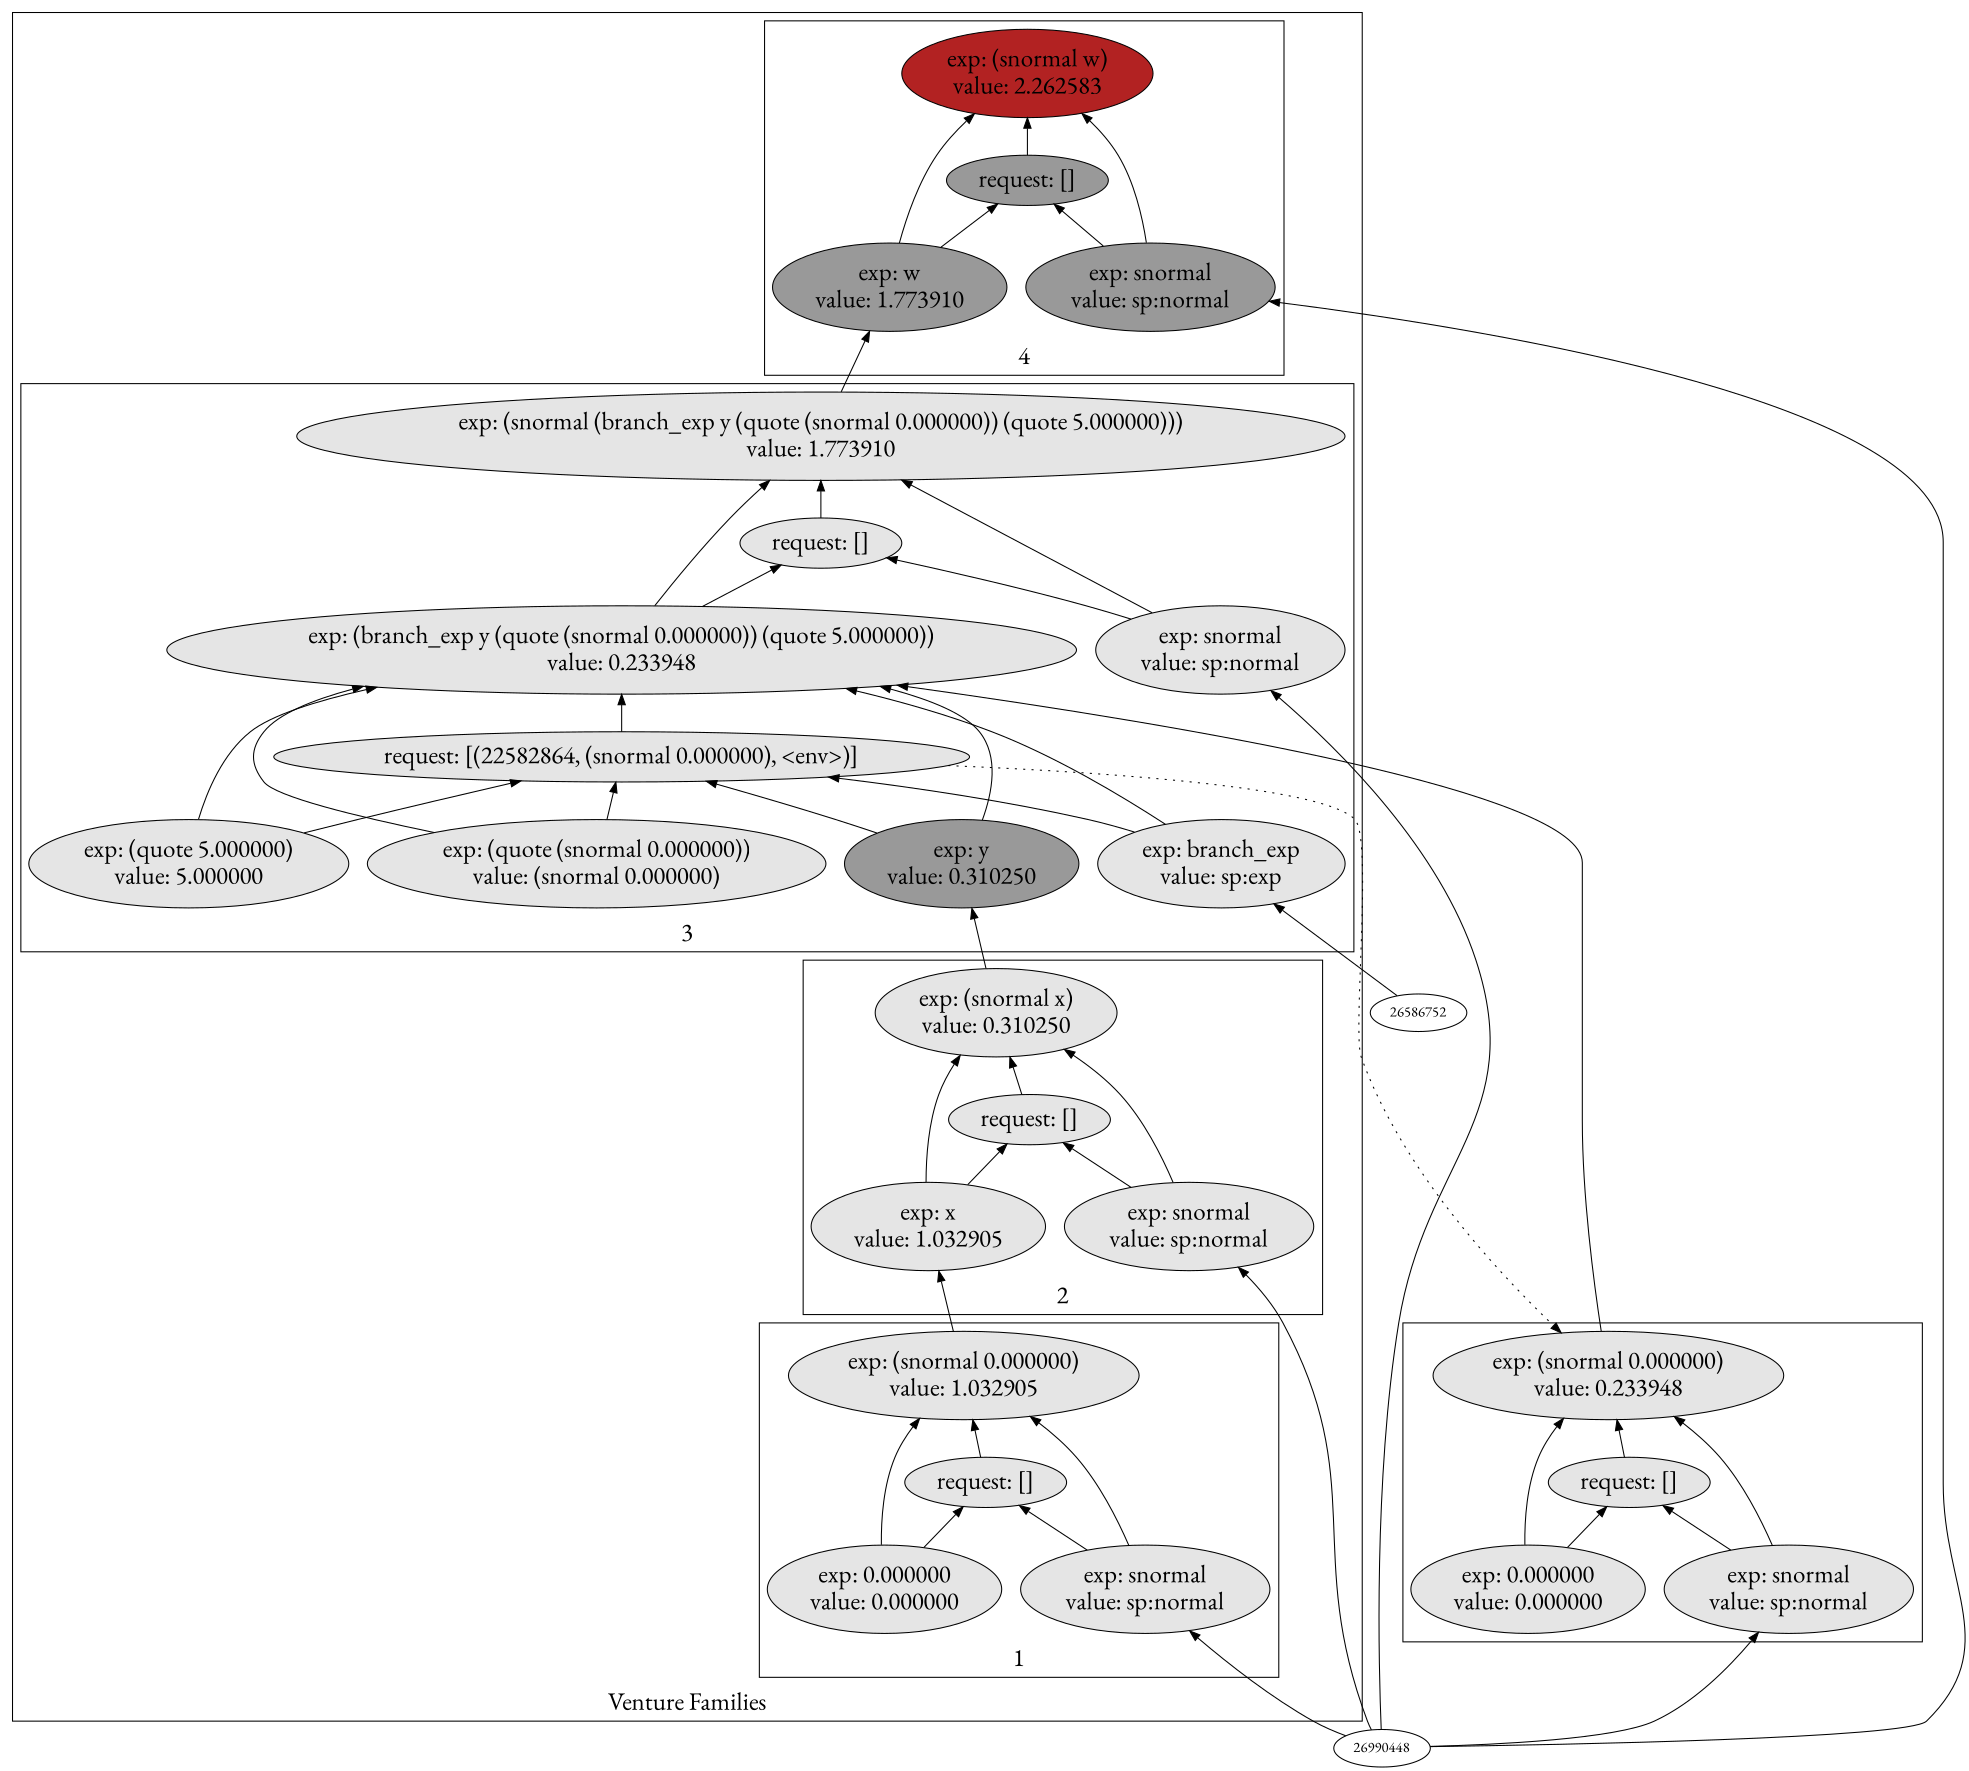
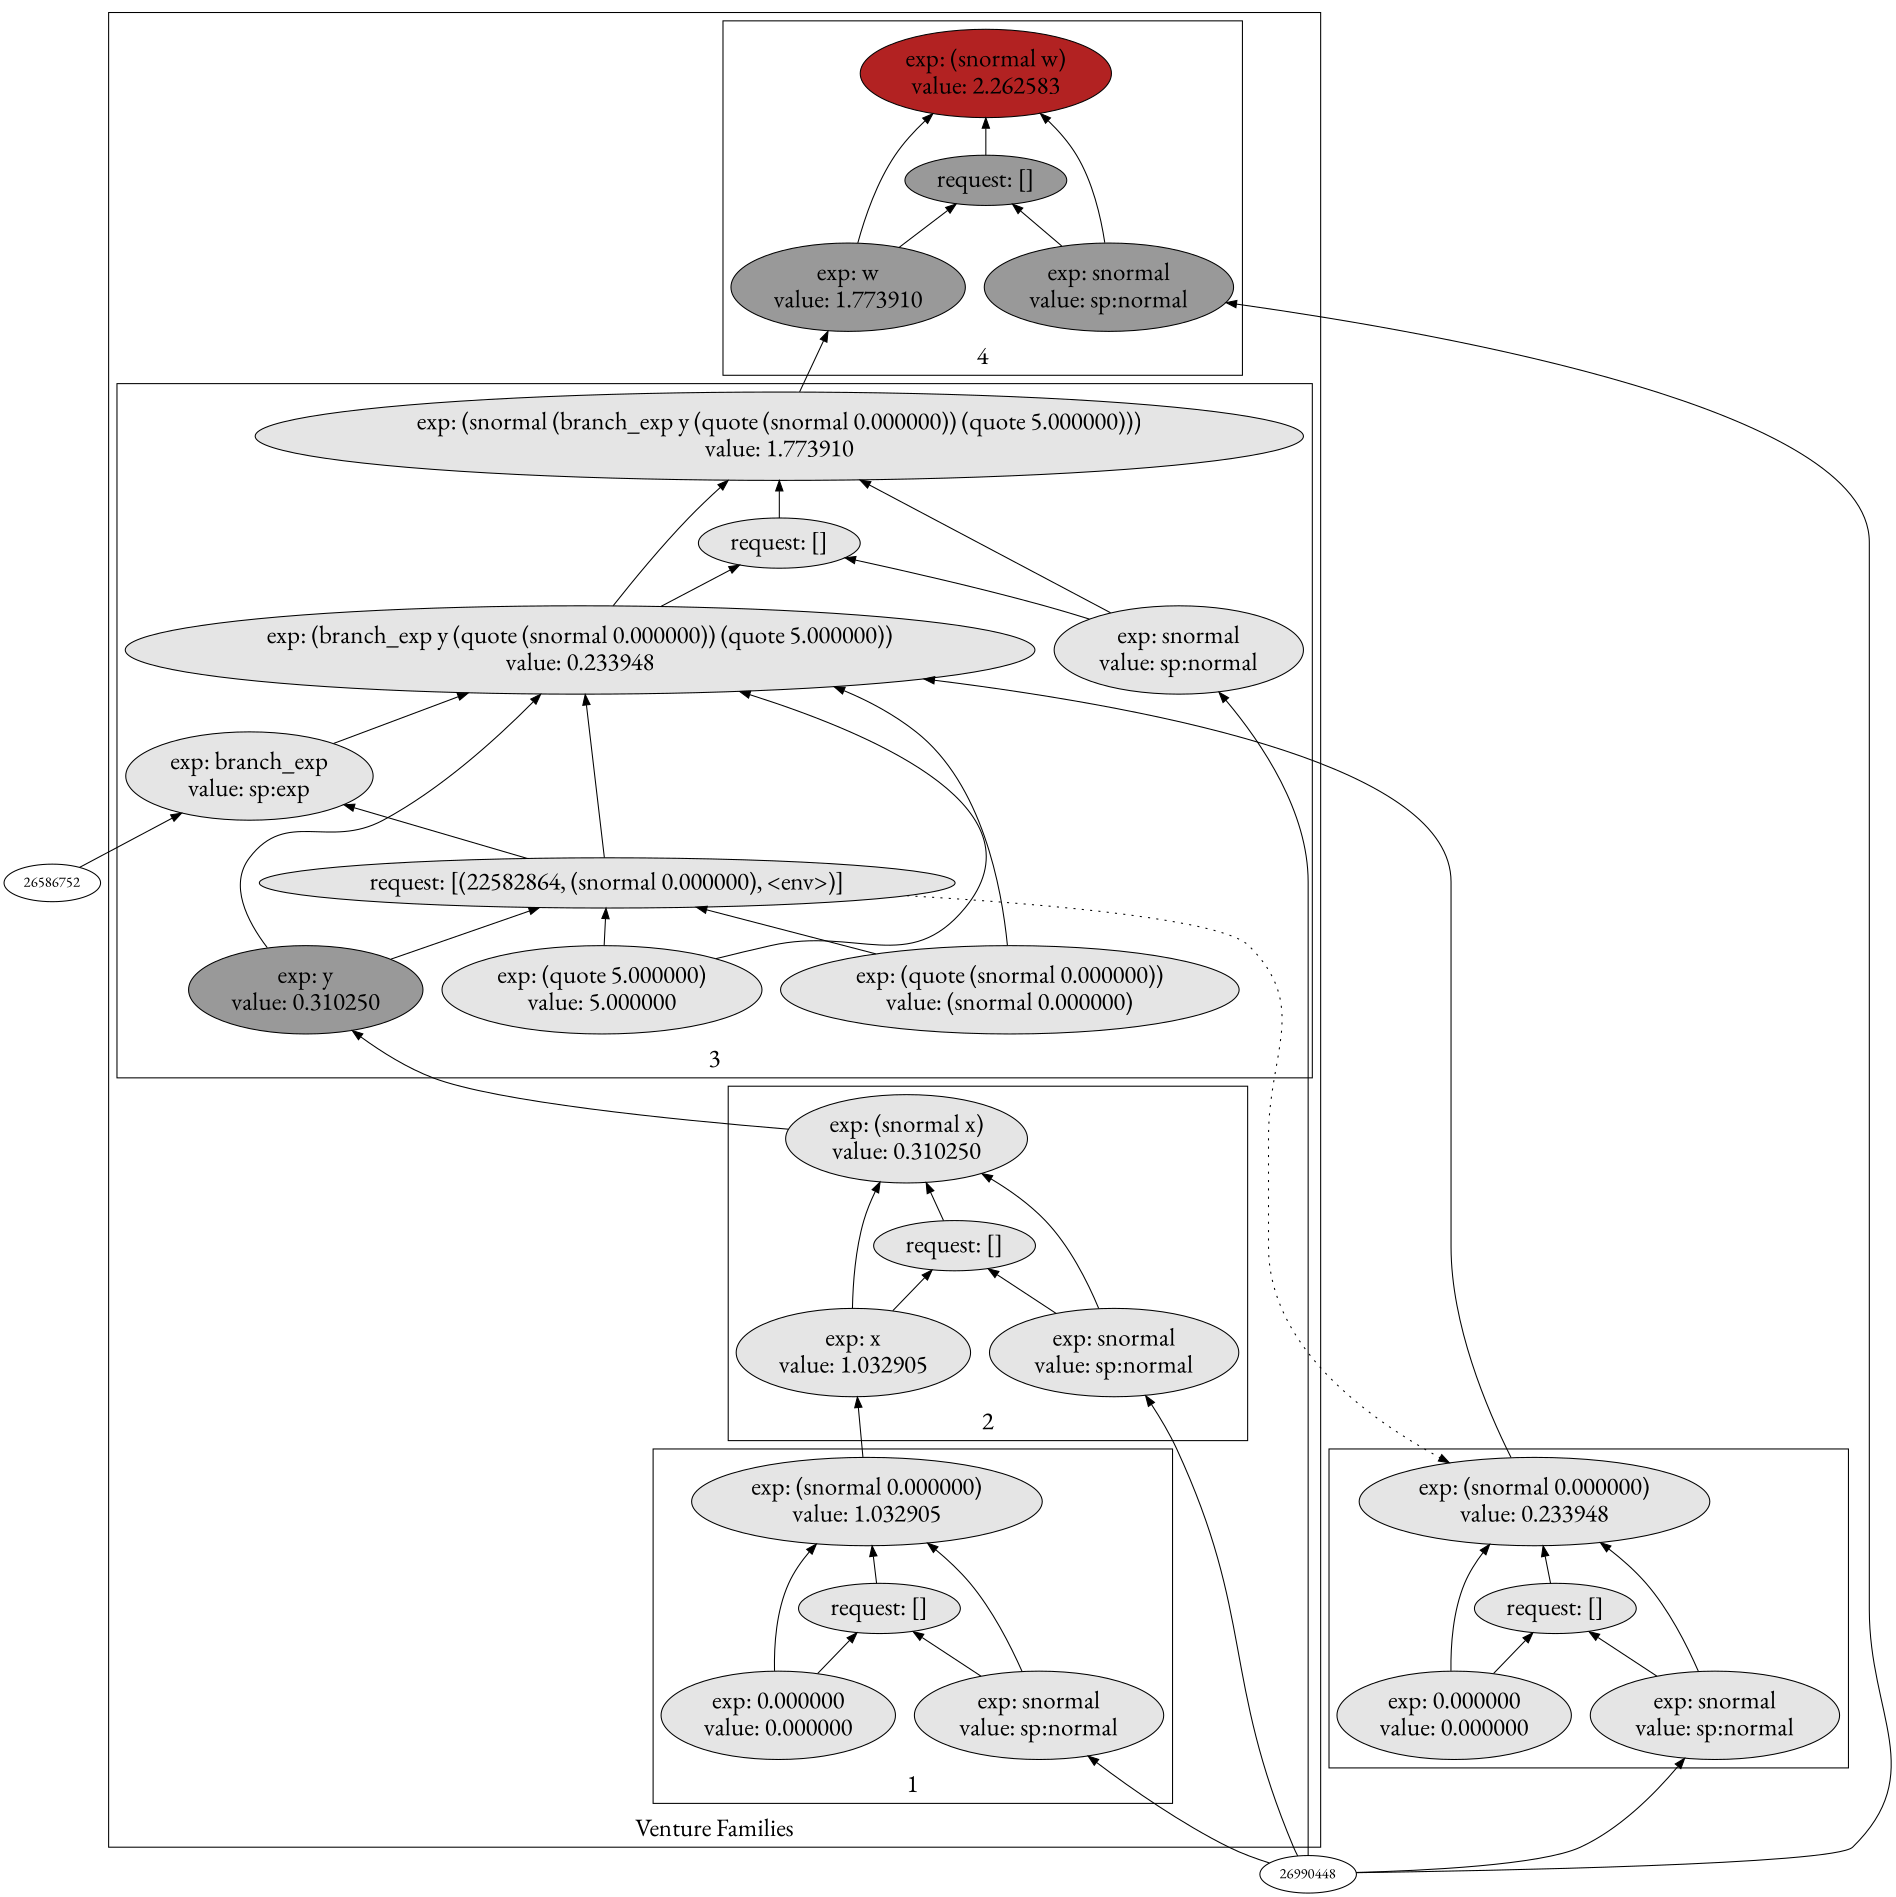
edge "exp: branch_exp value: sp:exp" -> "request: [(22582864, (snormal 0.000000), <env>)]": reversed
